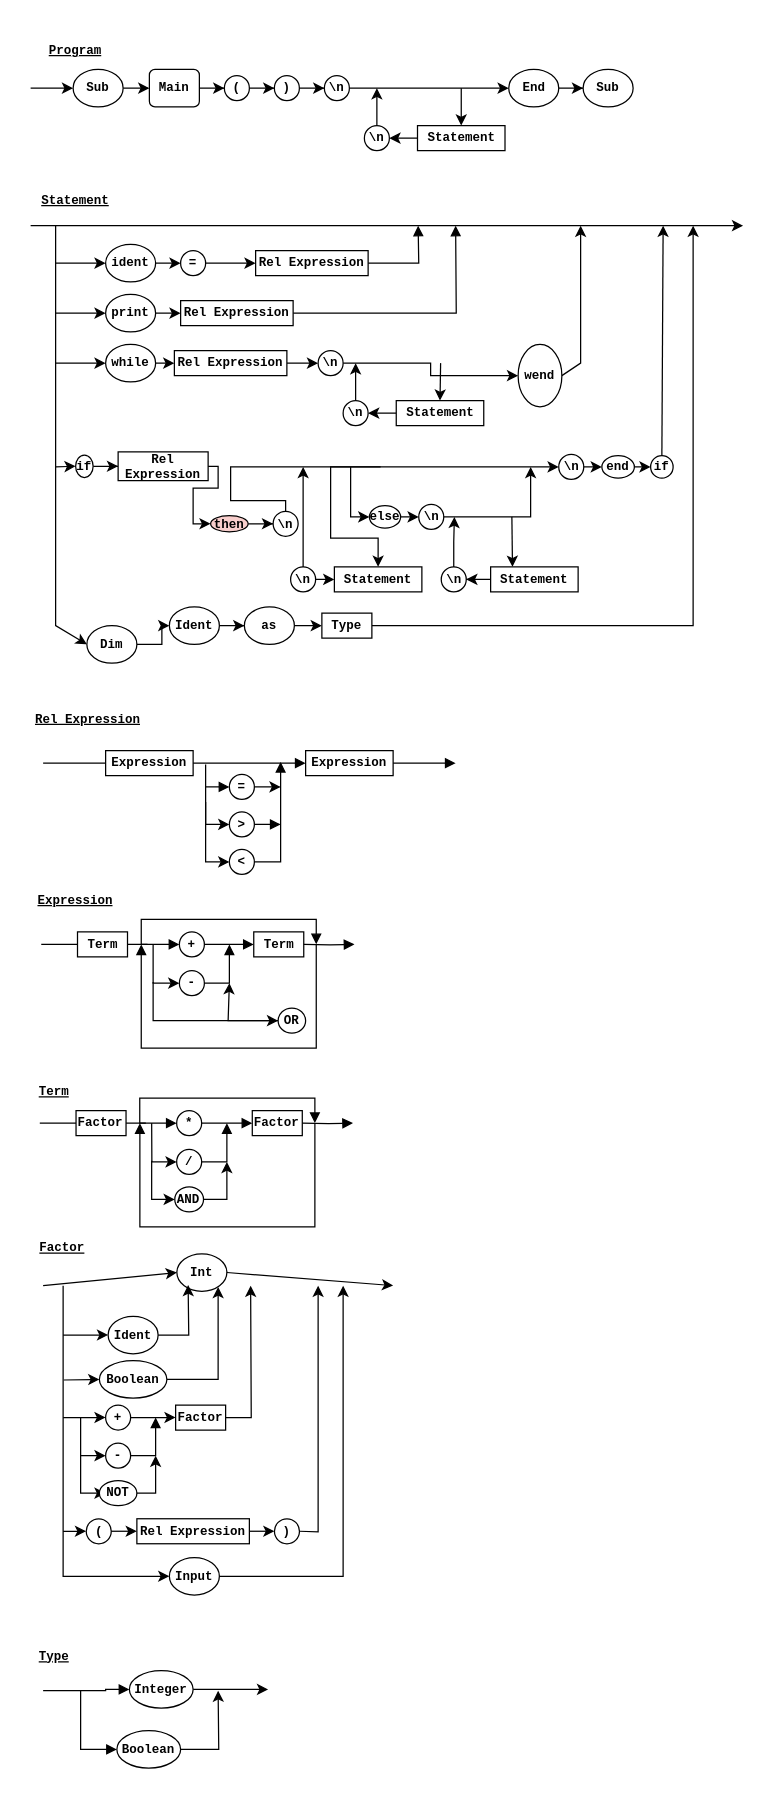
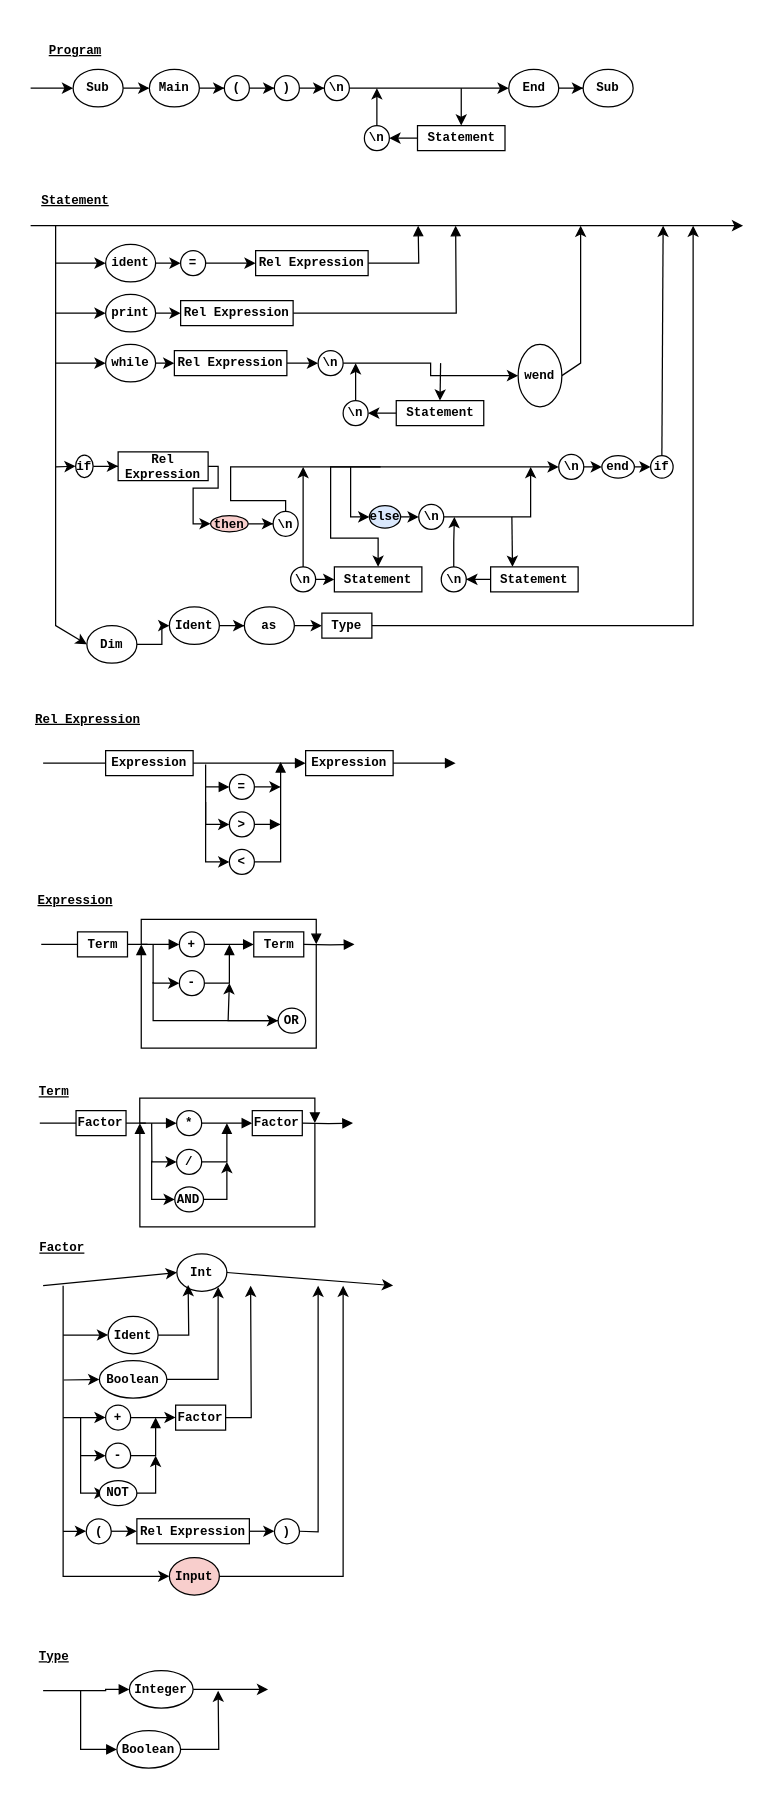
node "Main": shape rounded rectangle -> ellipse
node "else": fillcolor #ffffff -> #dae8fc
node "Input": fillcolor #ffffff -> #f8cecc
